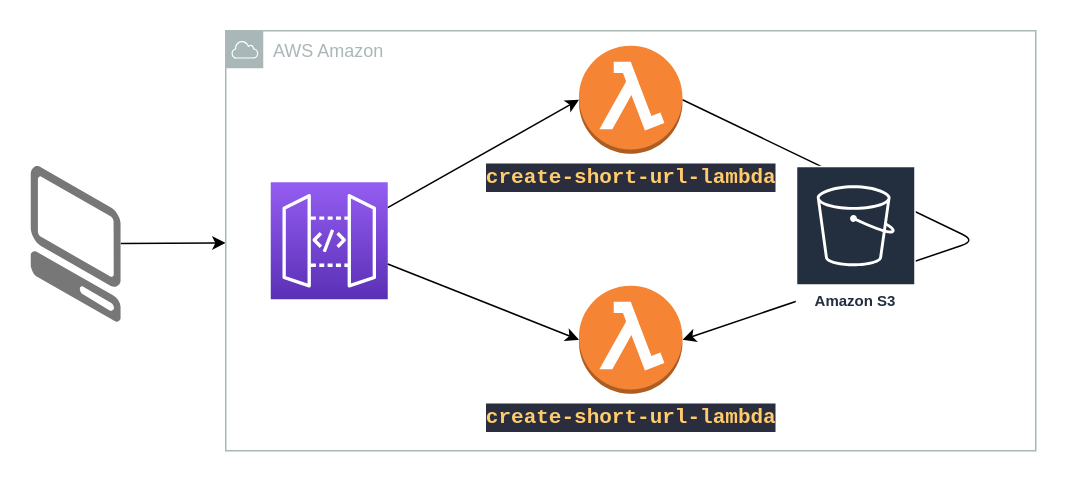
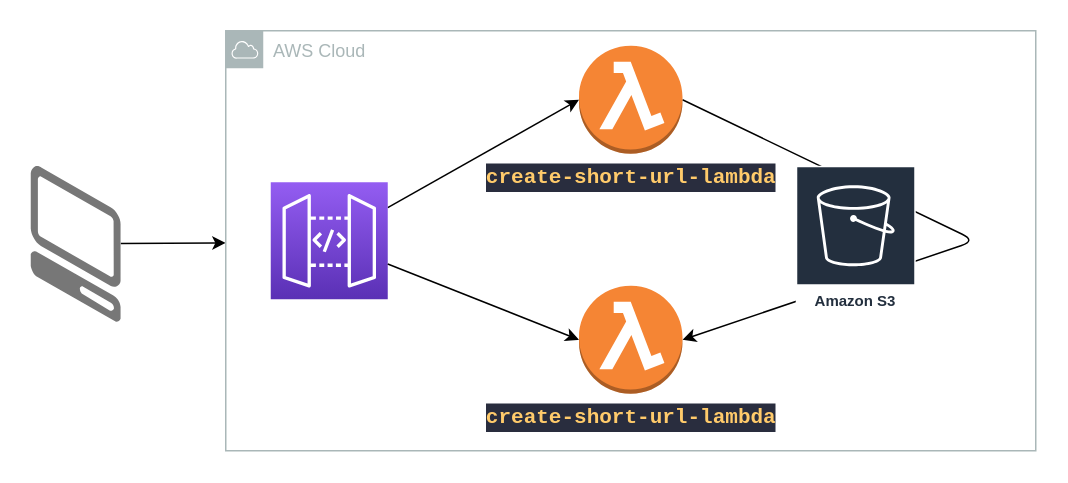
node "AWS Amazon": label "AWS Amazon" -> "AWS Cloud"
